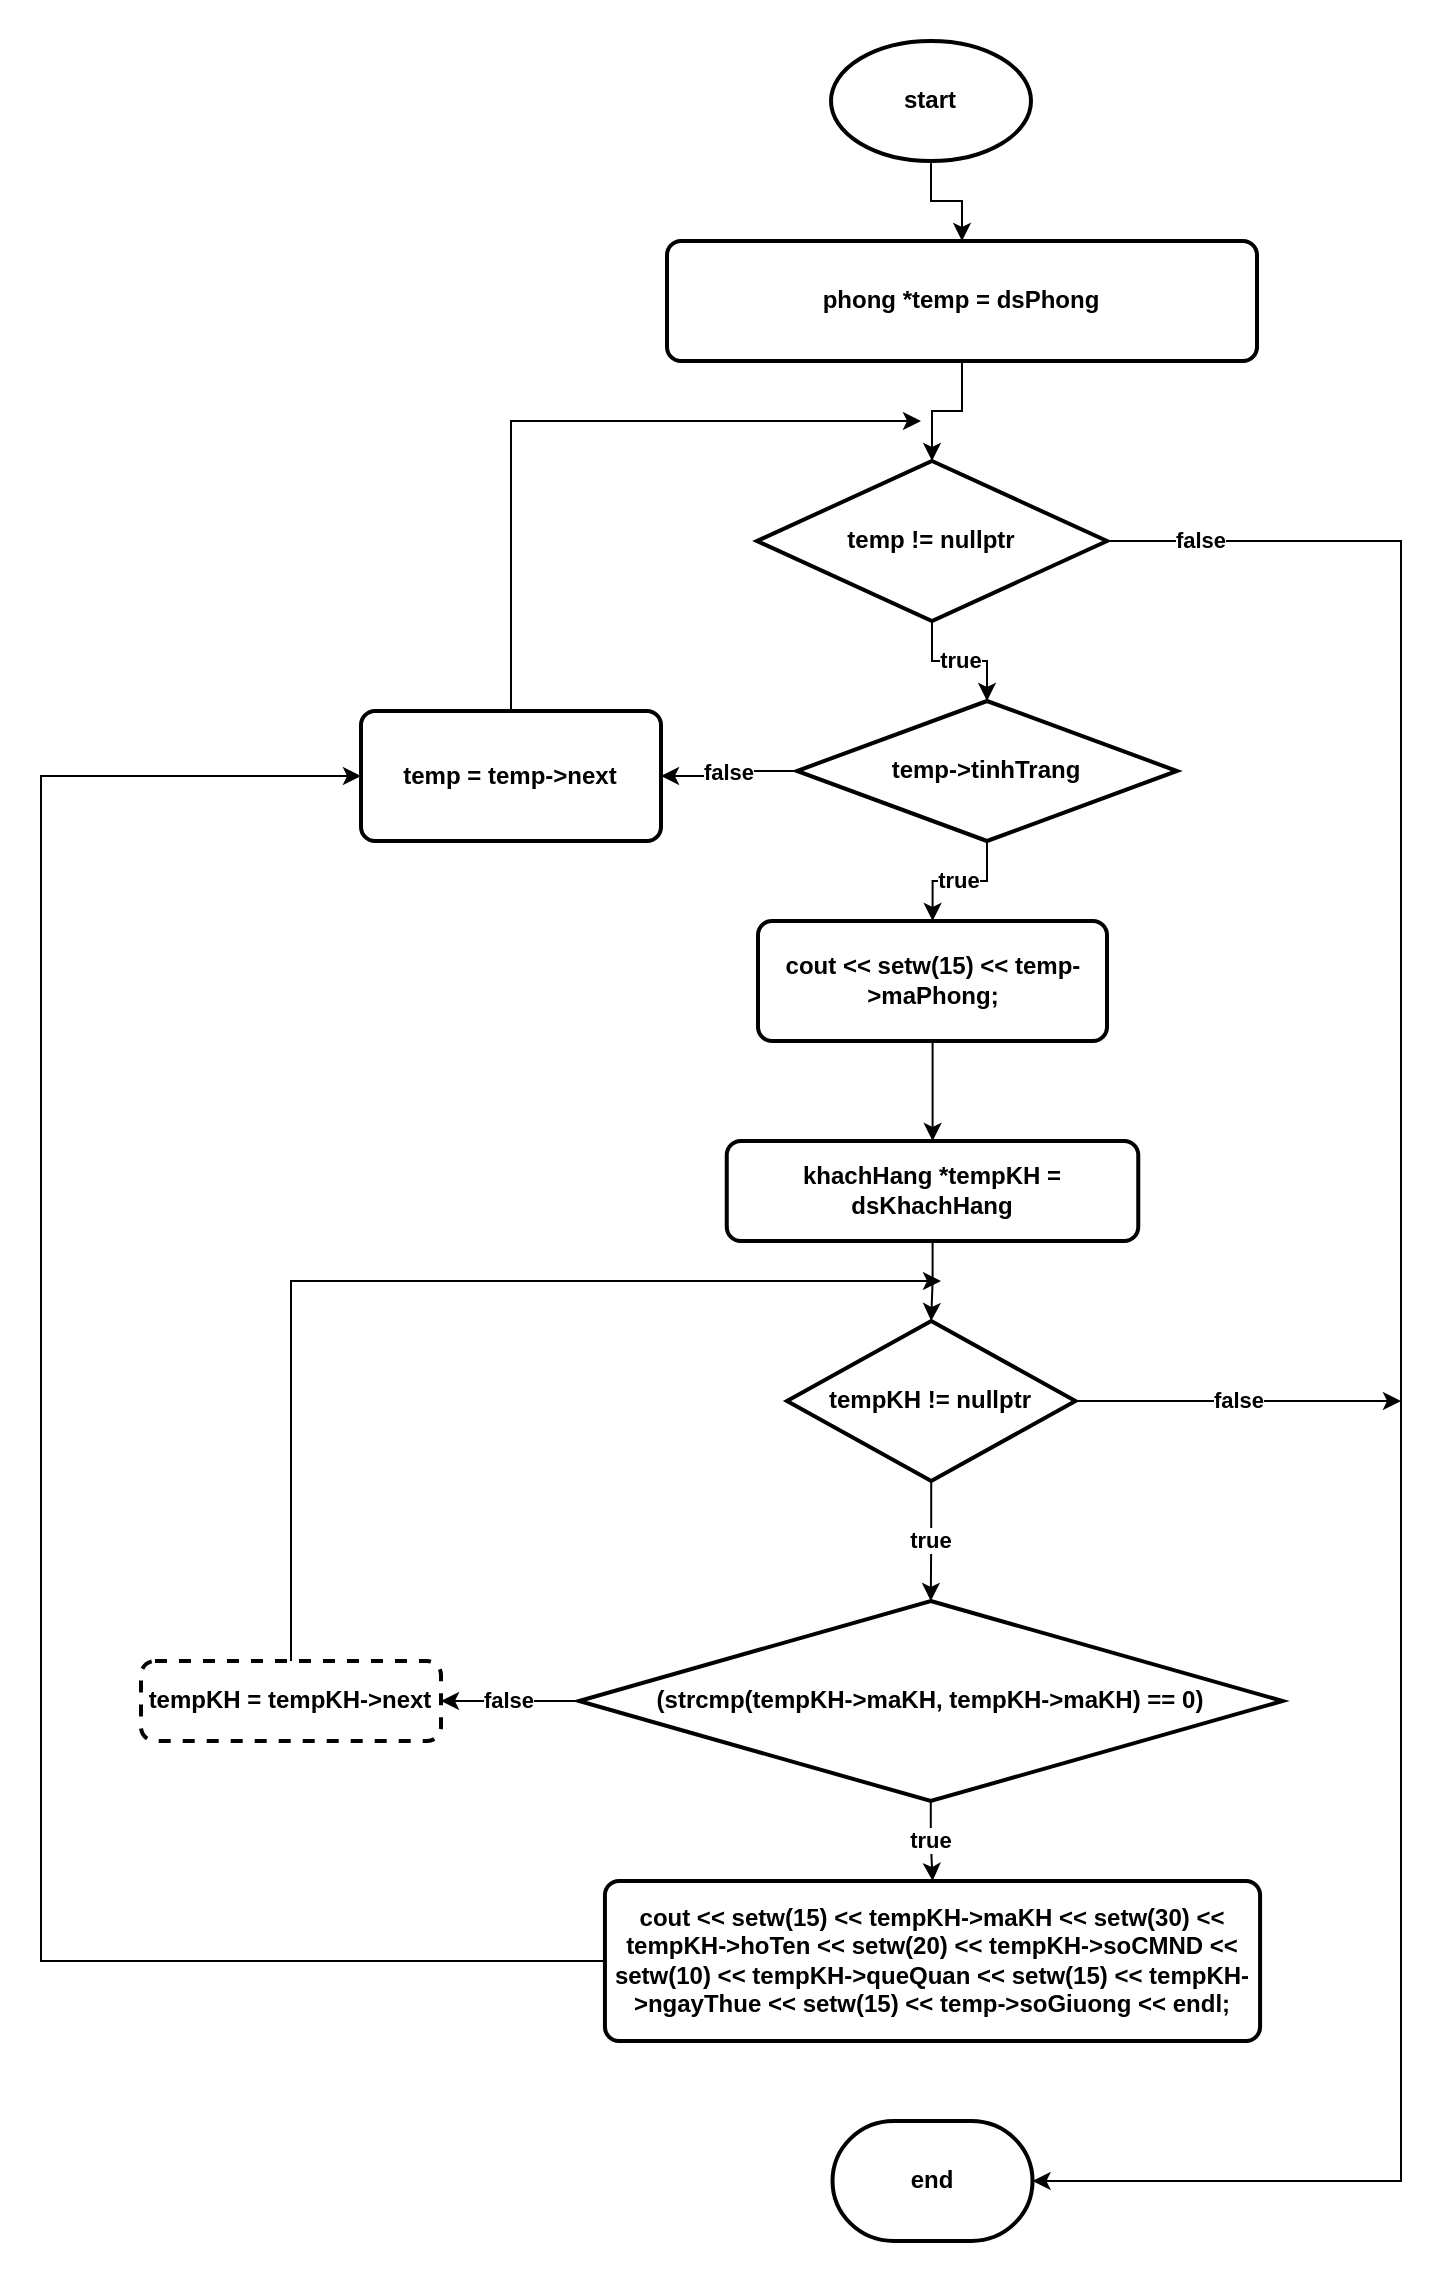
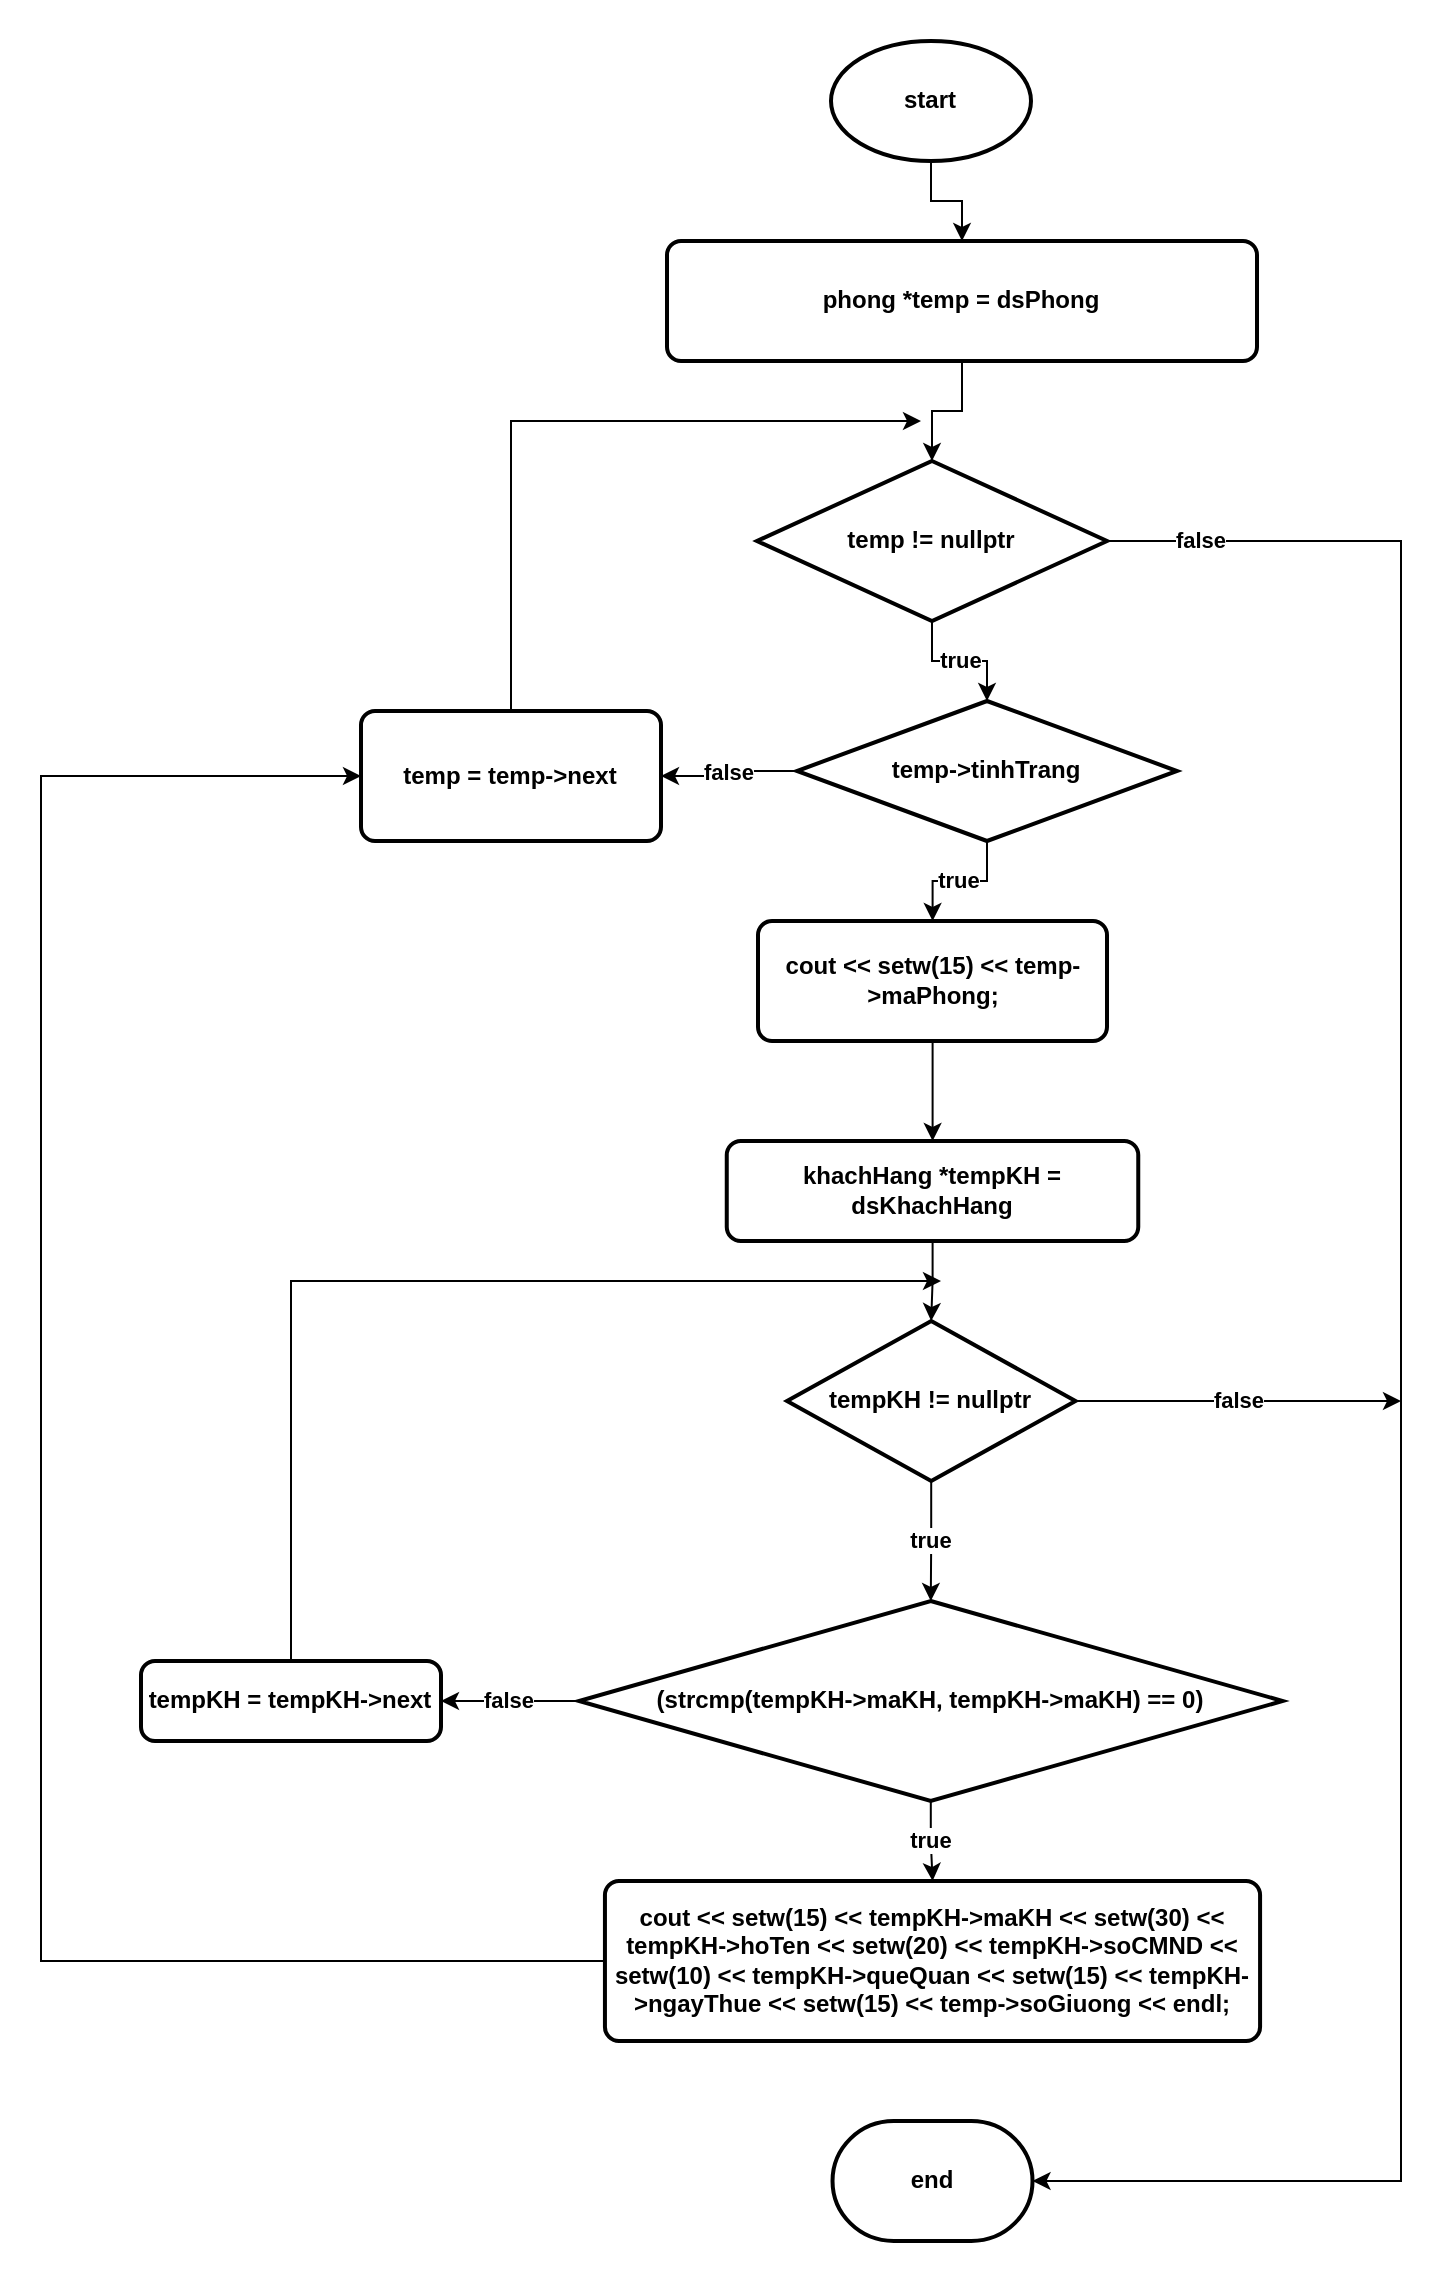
node "tempKH = tempKH->next": style dashed -> solid
